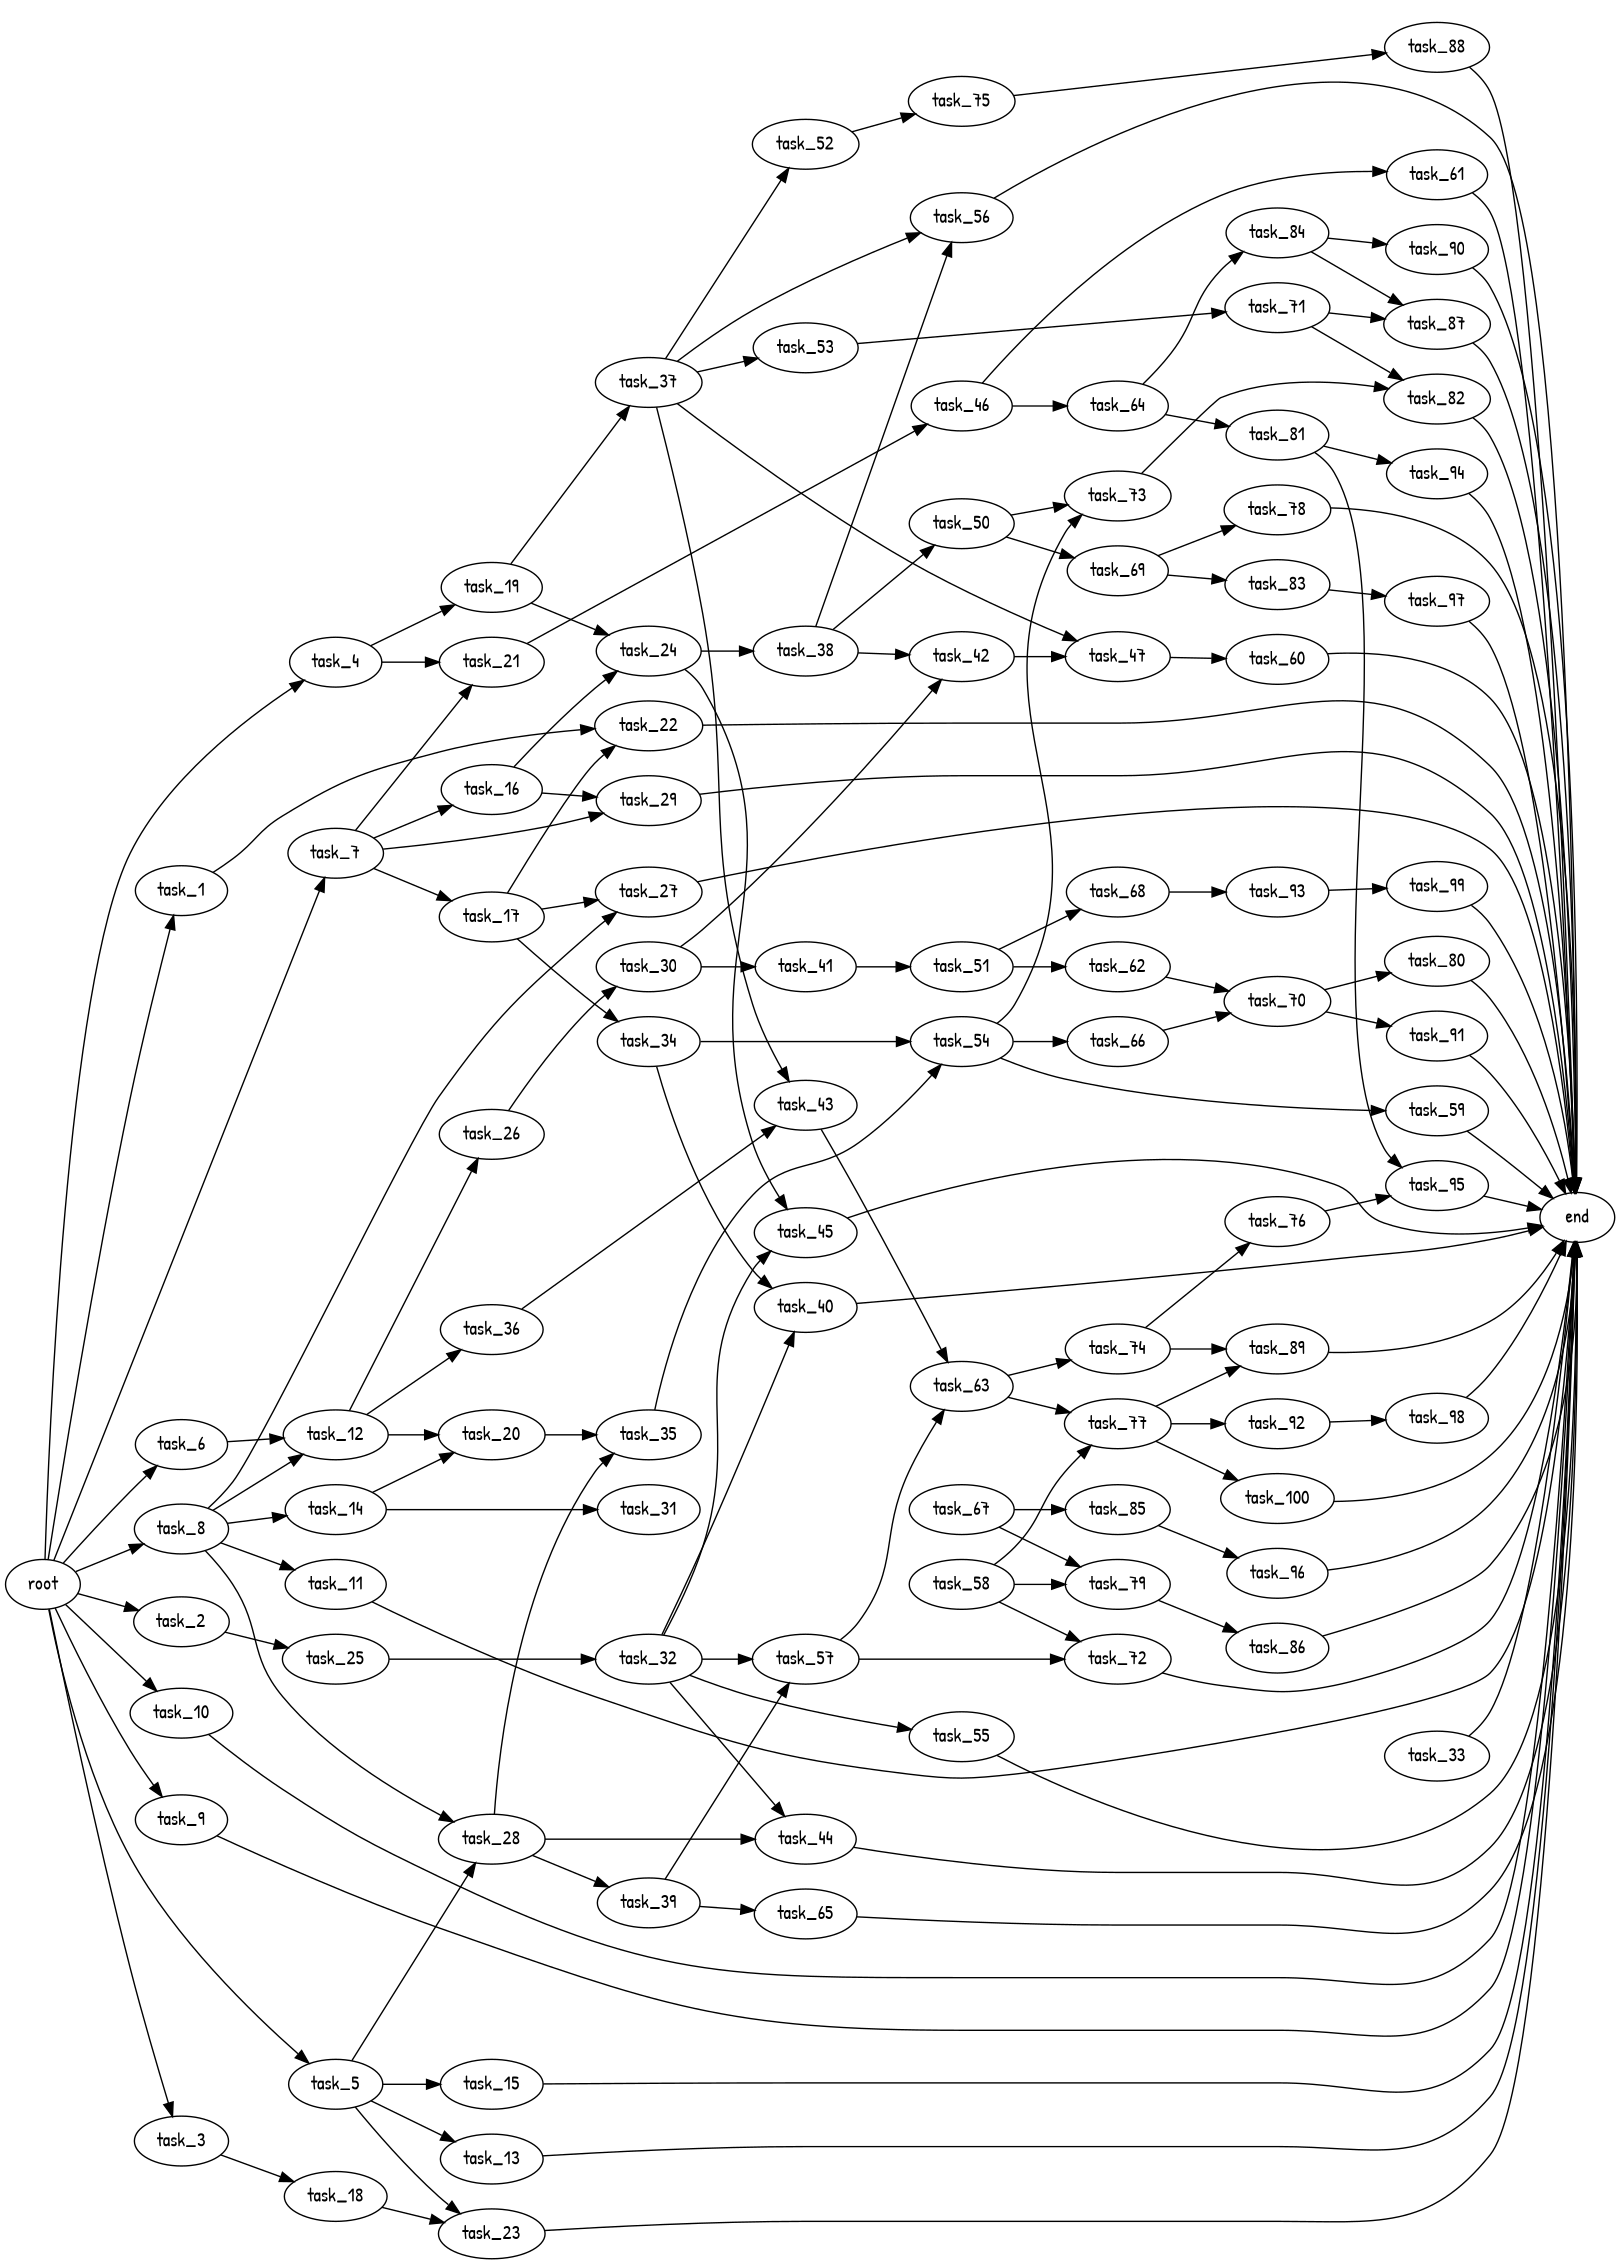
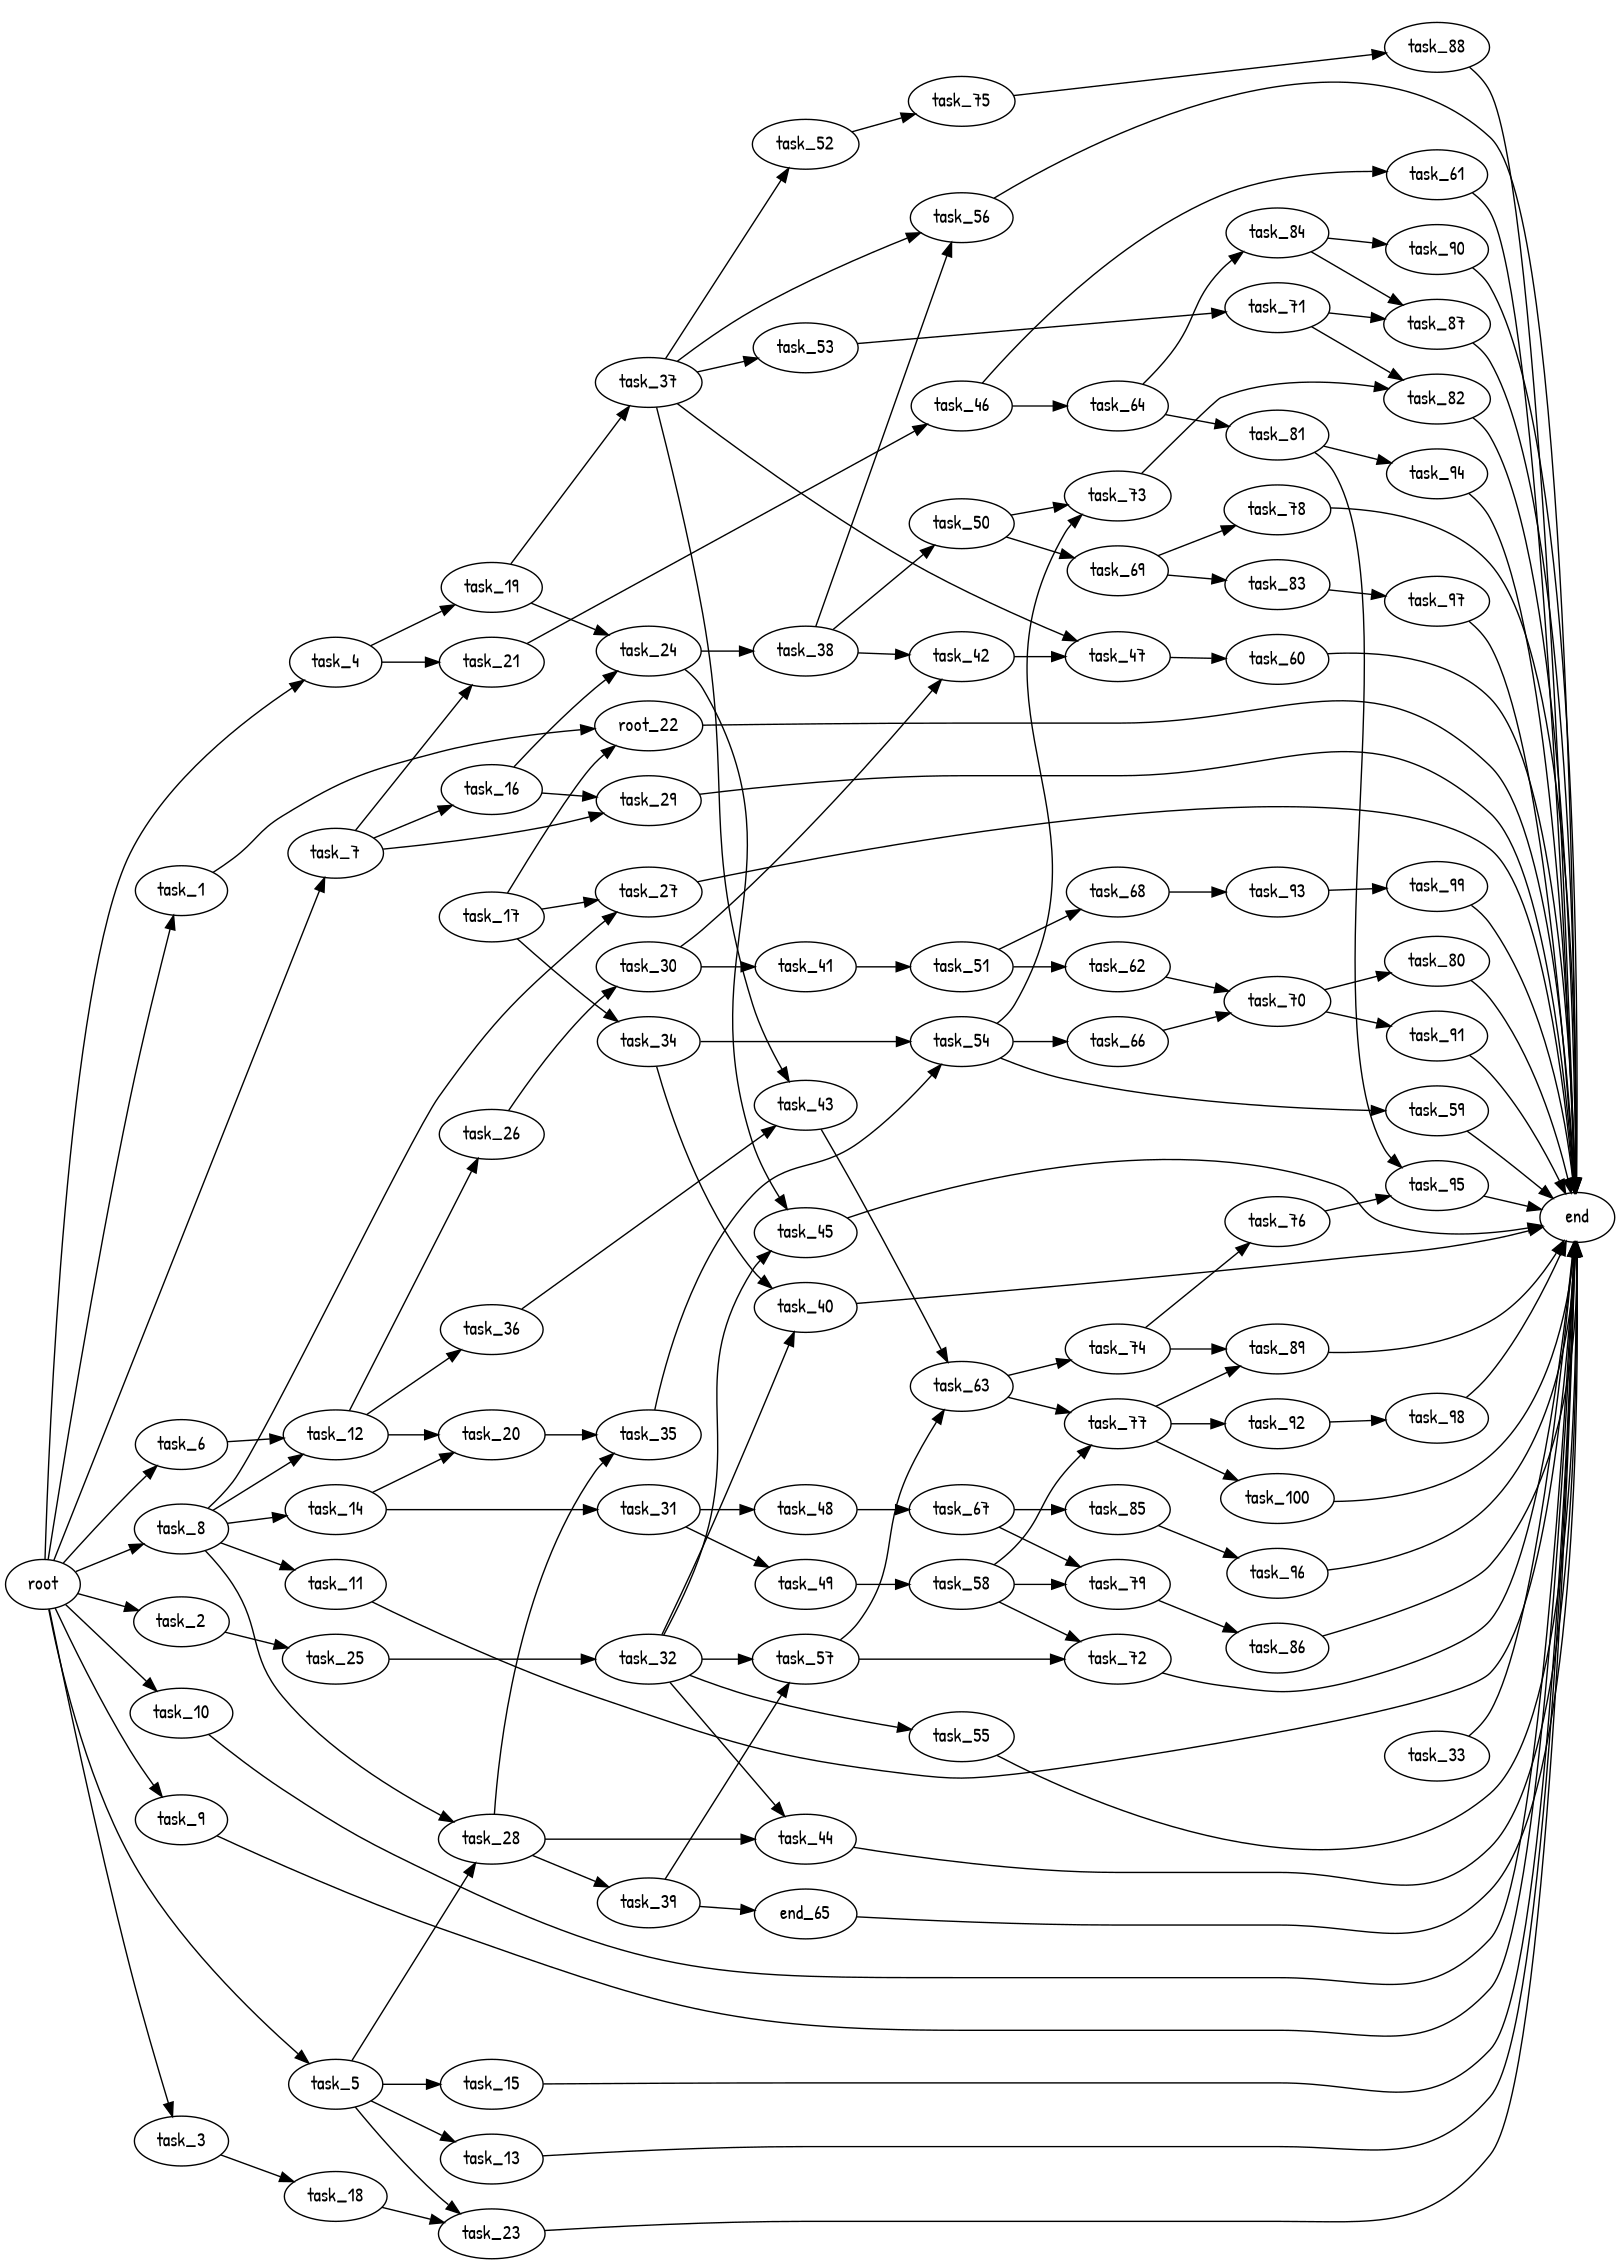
node "task_22": label "task_22" -> "root_22"
edge "task_7" -> "task_17": removed
node "task_48": added
node "task_49": added
node "task_65": label "task_65" -> "end_65"
